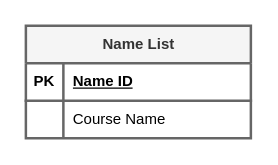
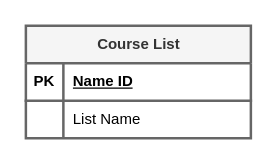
node "Name List": label "Name List" -> "Course List"
node "Course Name": label "Course Name" -> "List Name"
